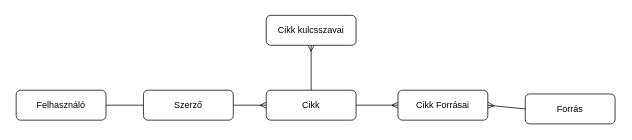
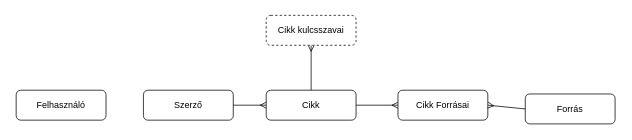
node "Cikk kulcsszavai": style solid -> dashed
edge "Felhasználó" -- "Szerző": removed
